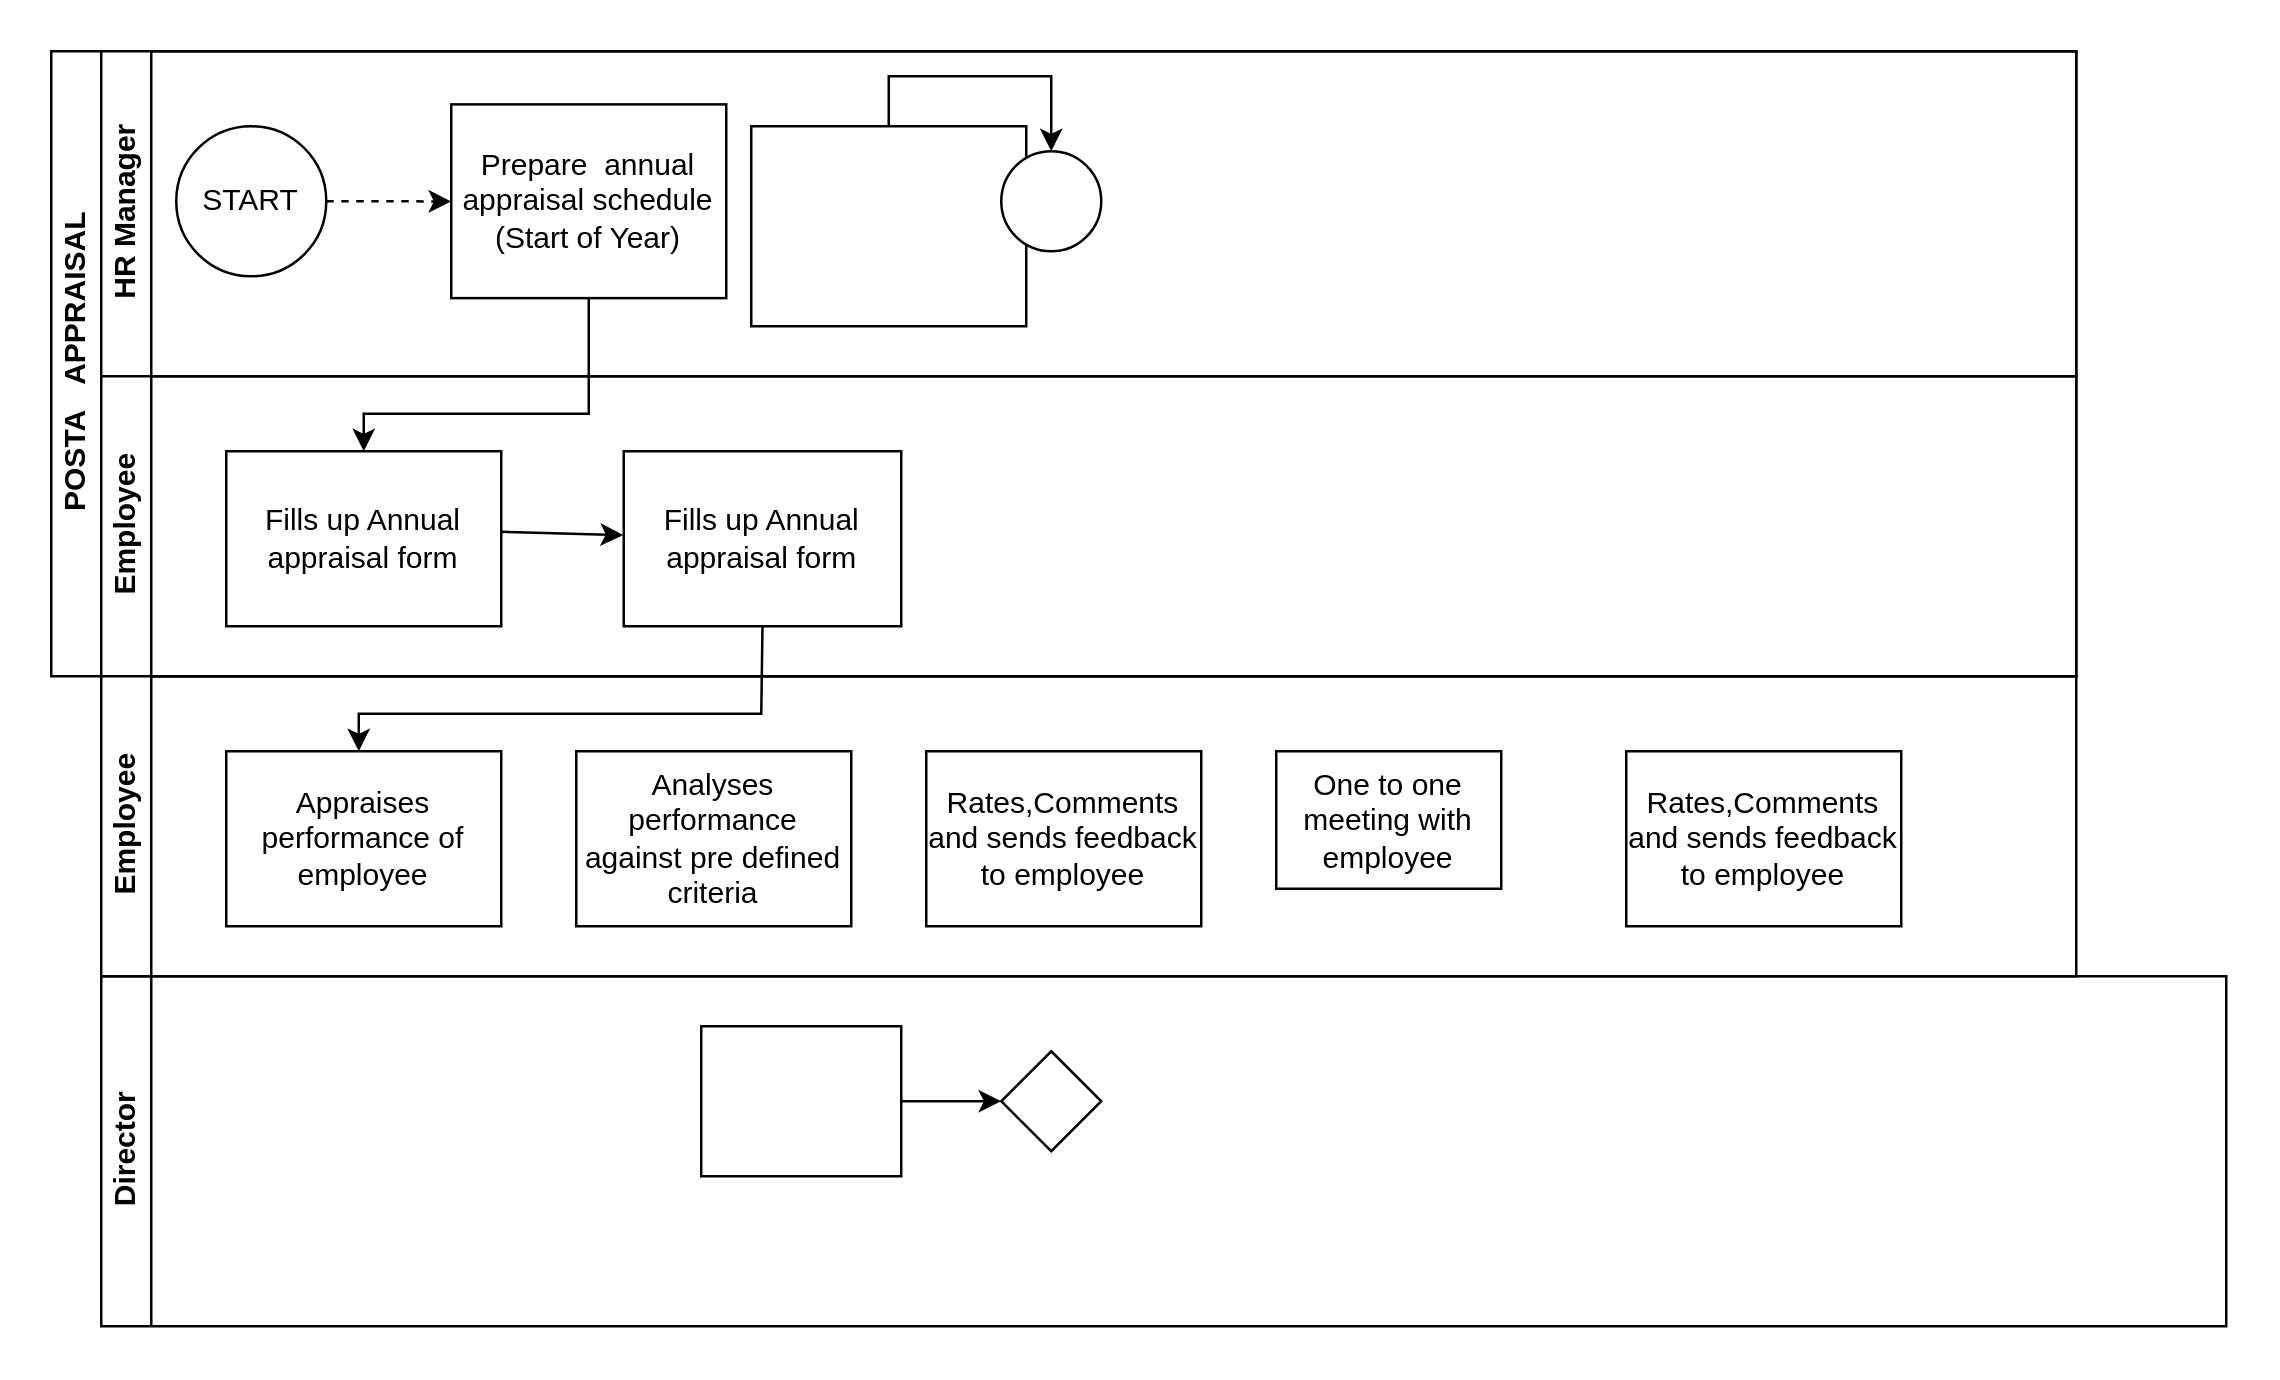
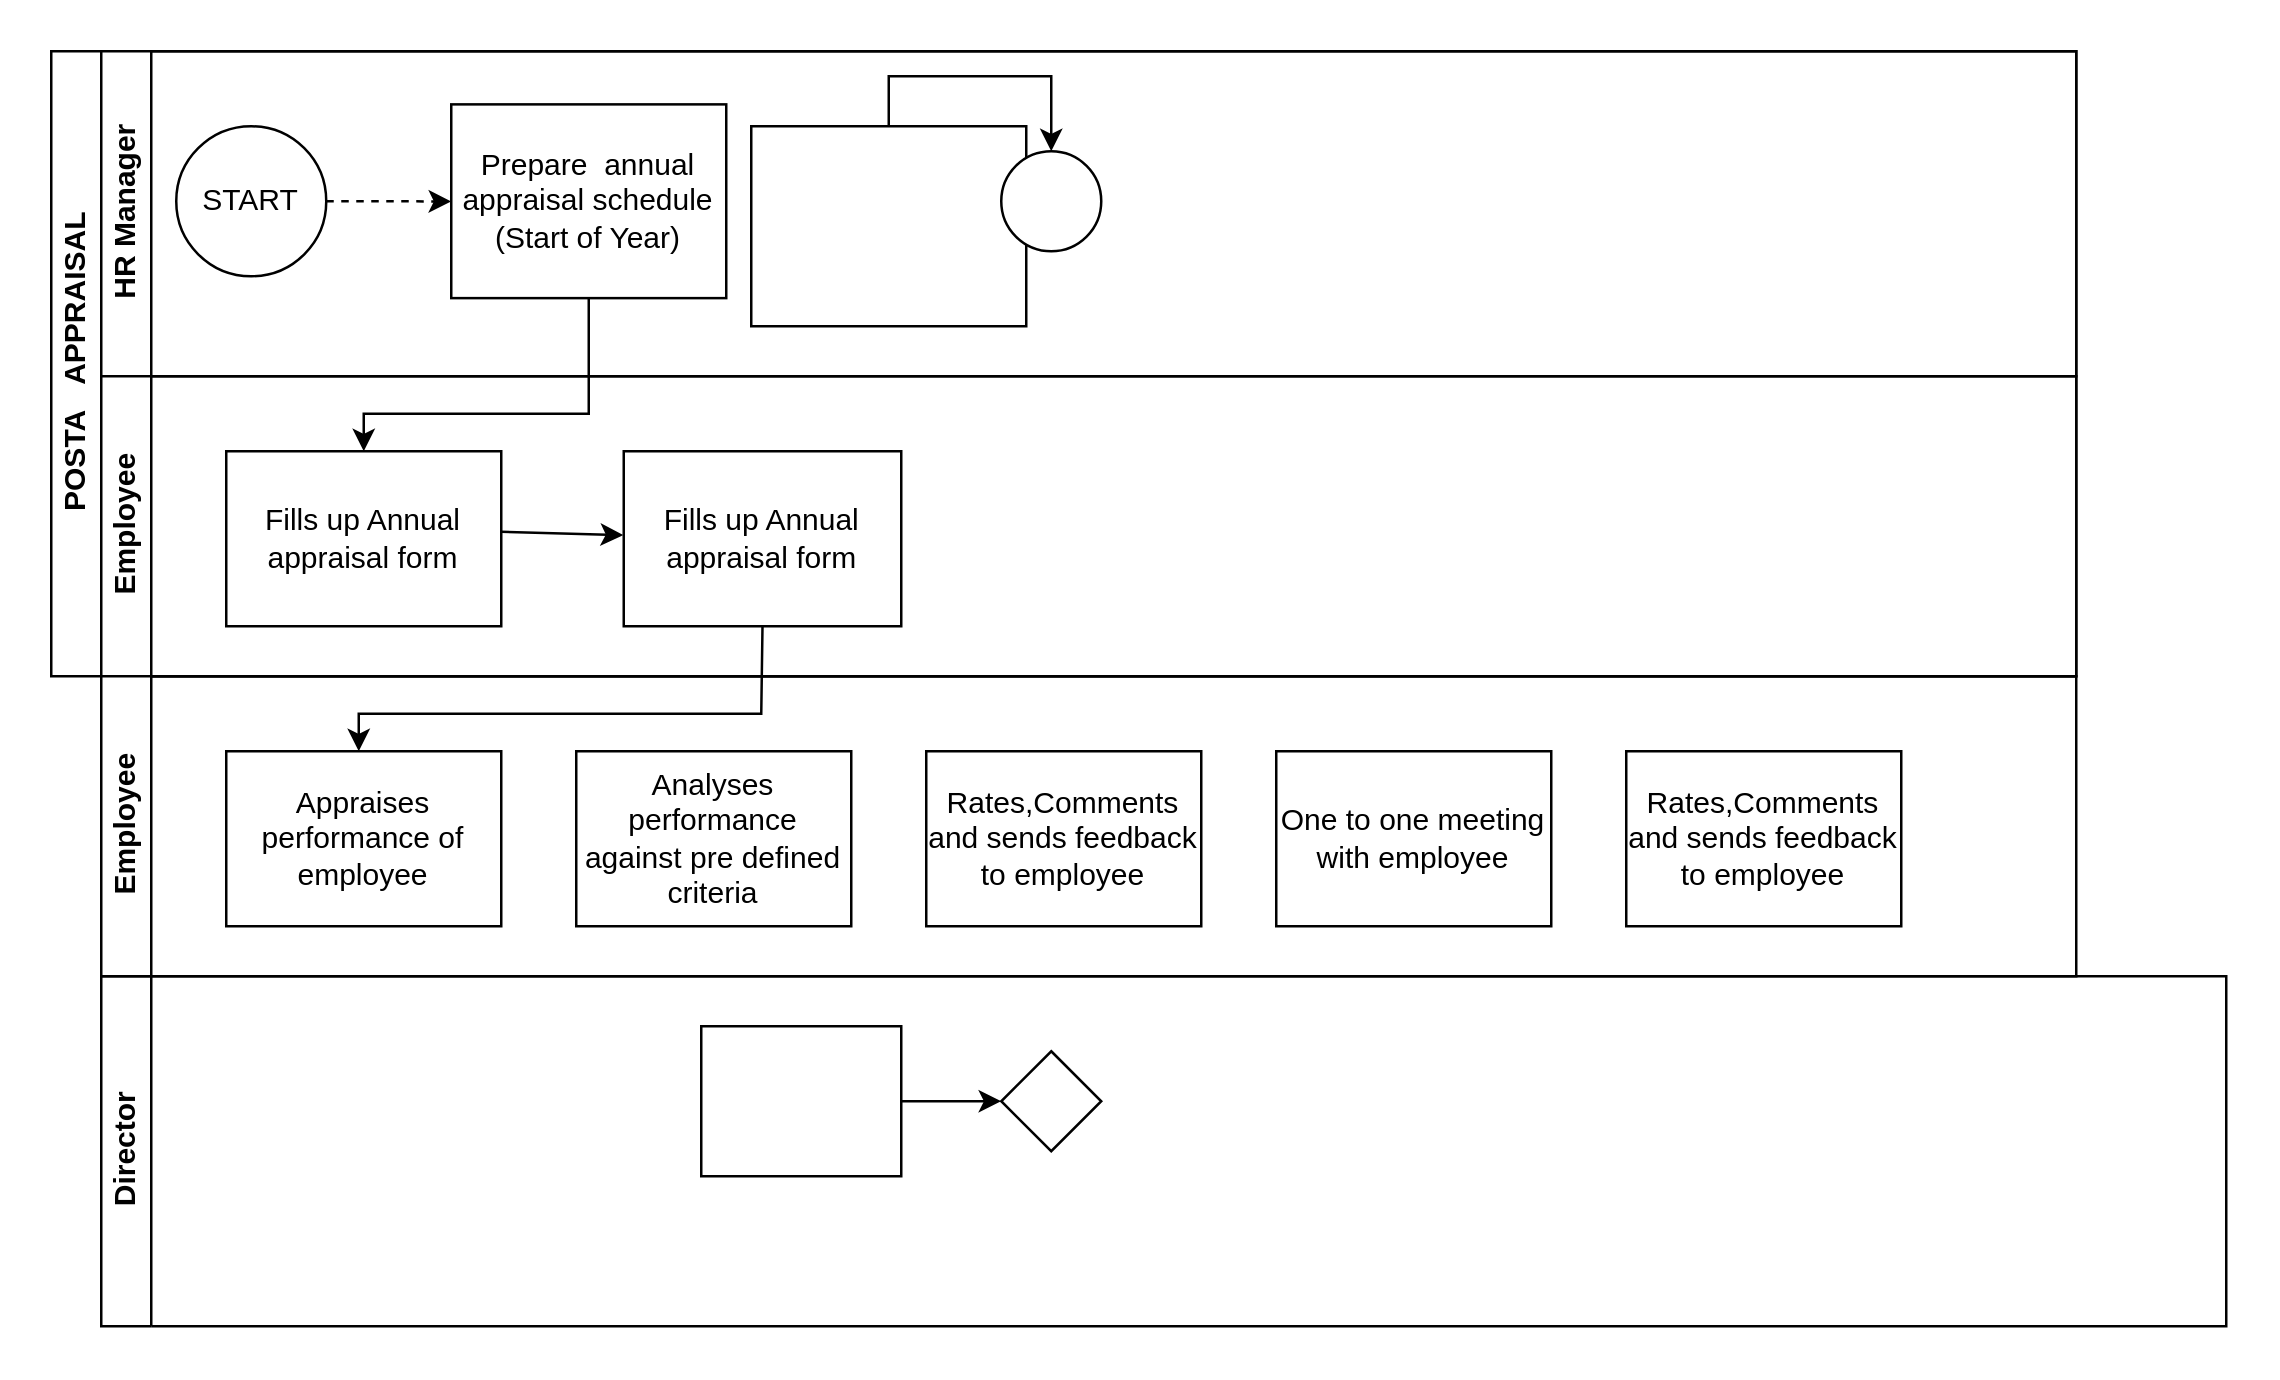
node "One to one meeting with employee": size 225x138 -> 275x175
